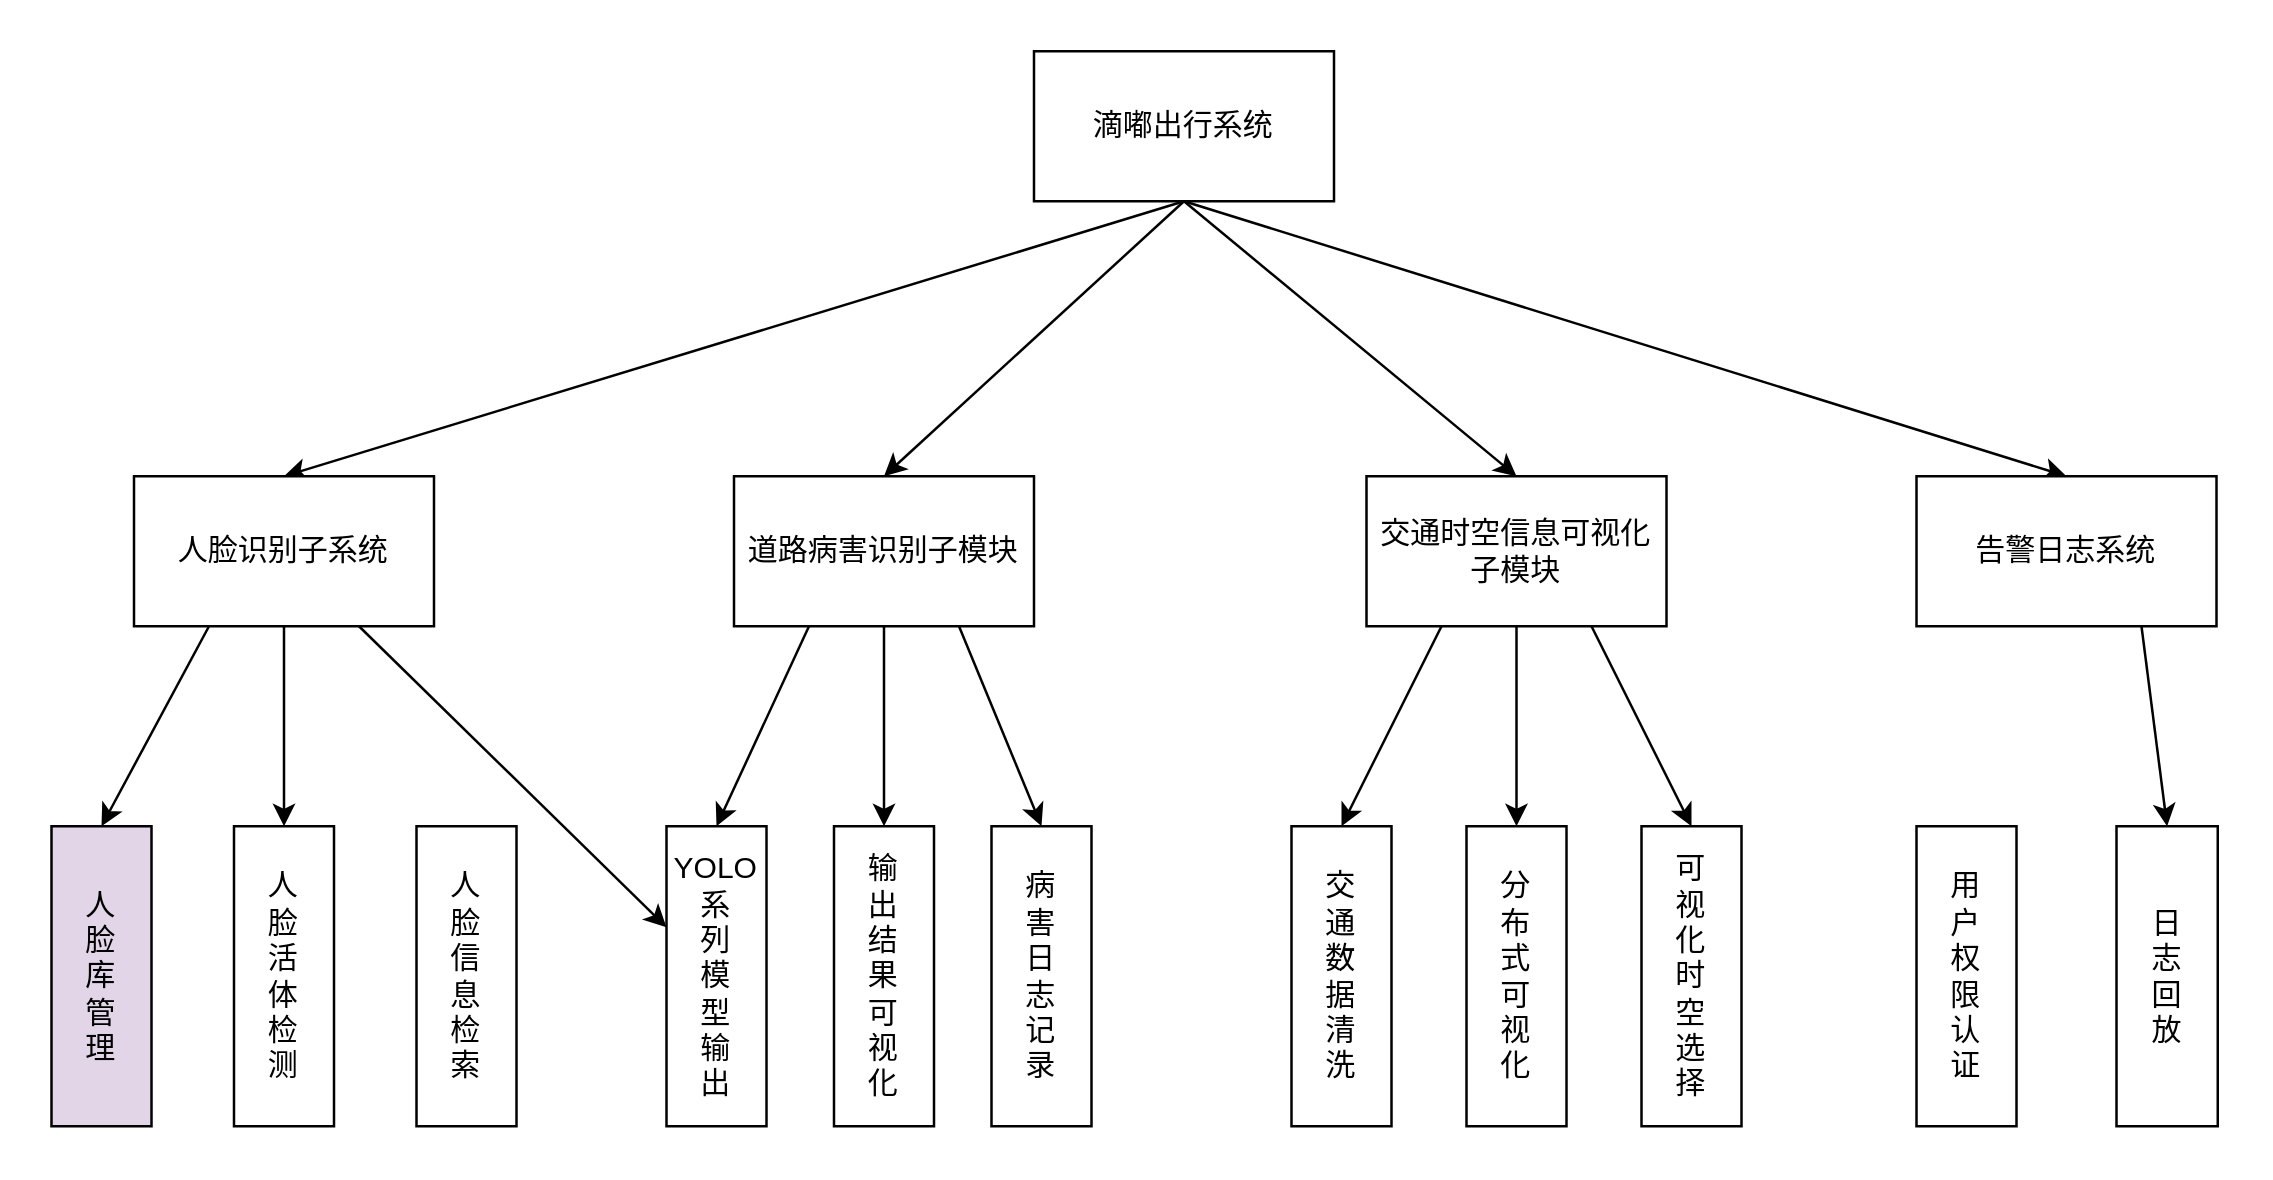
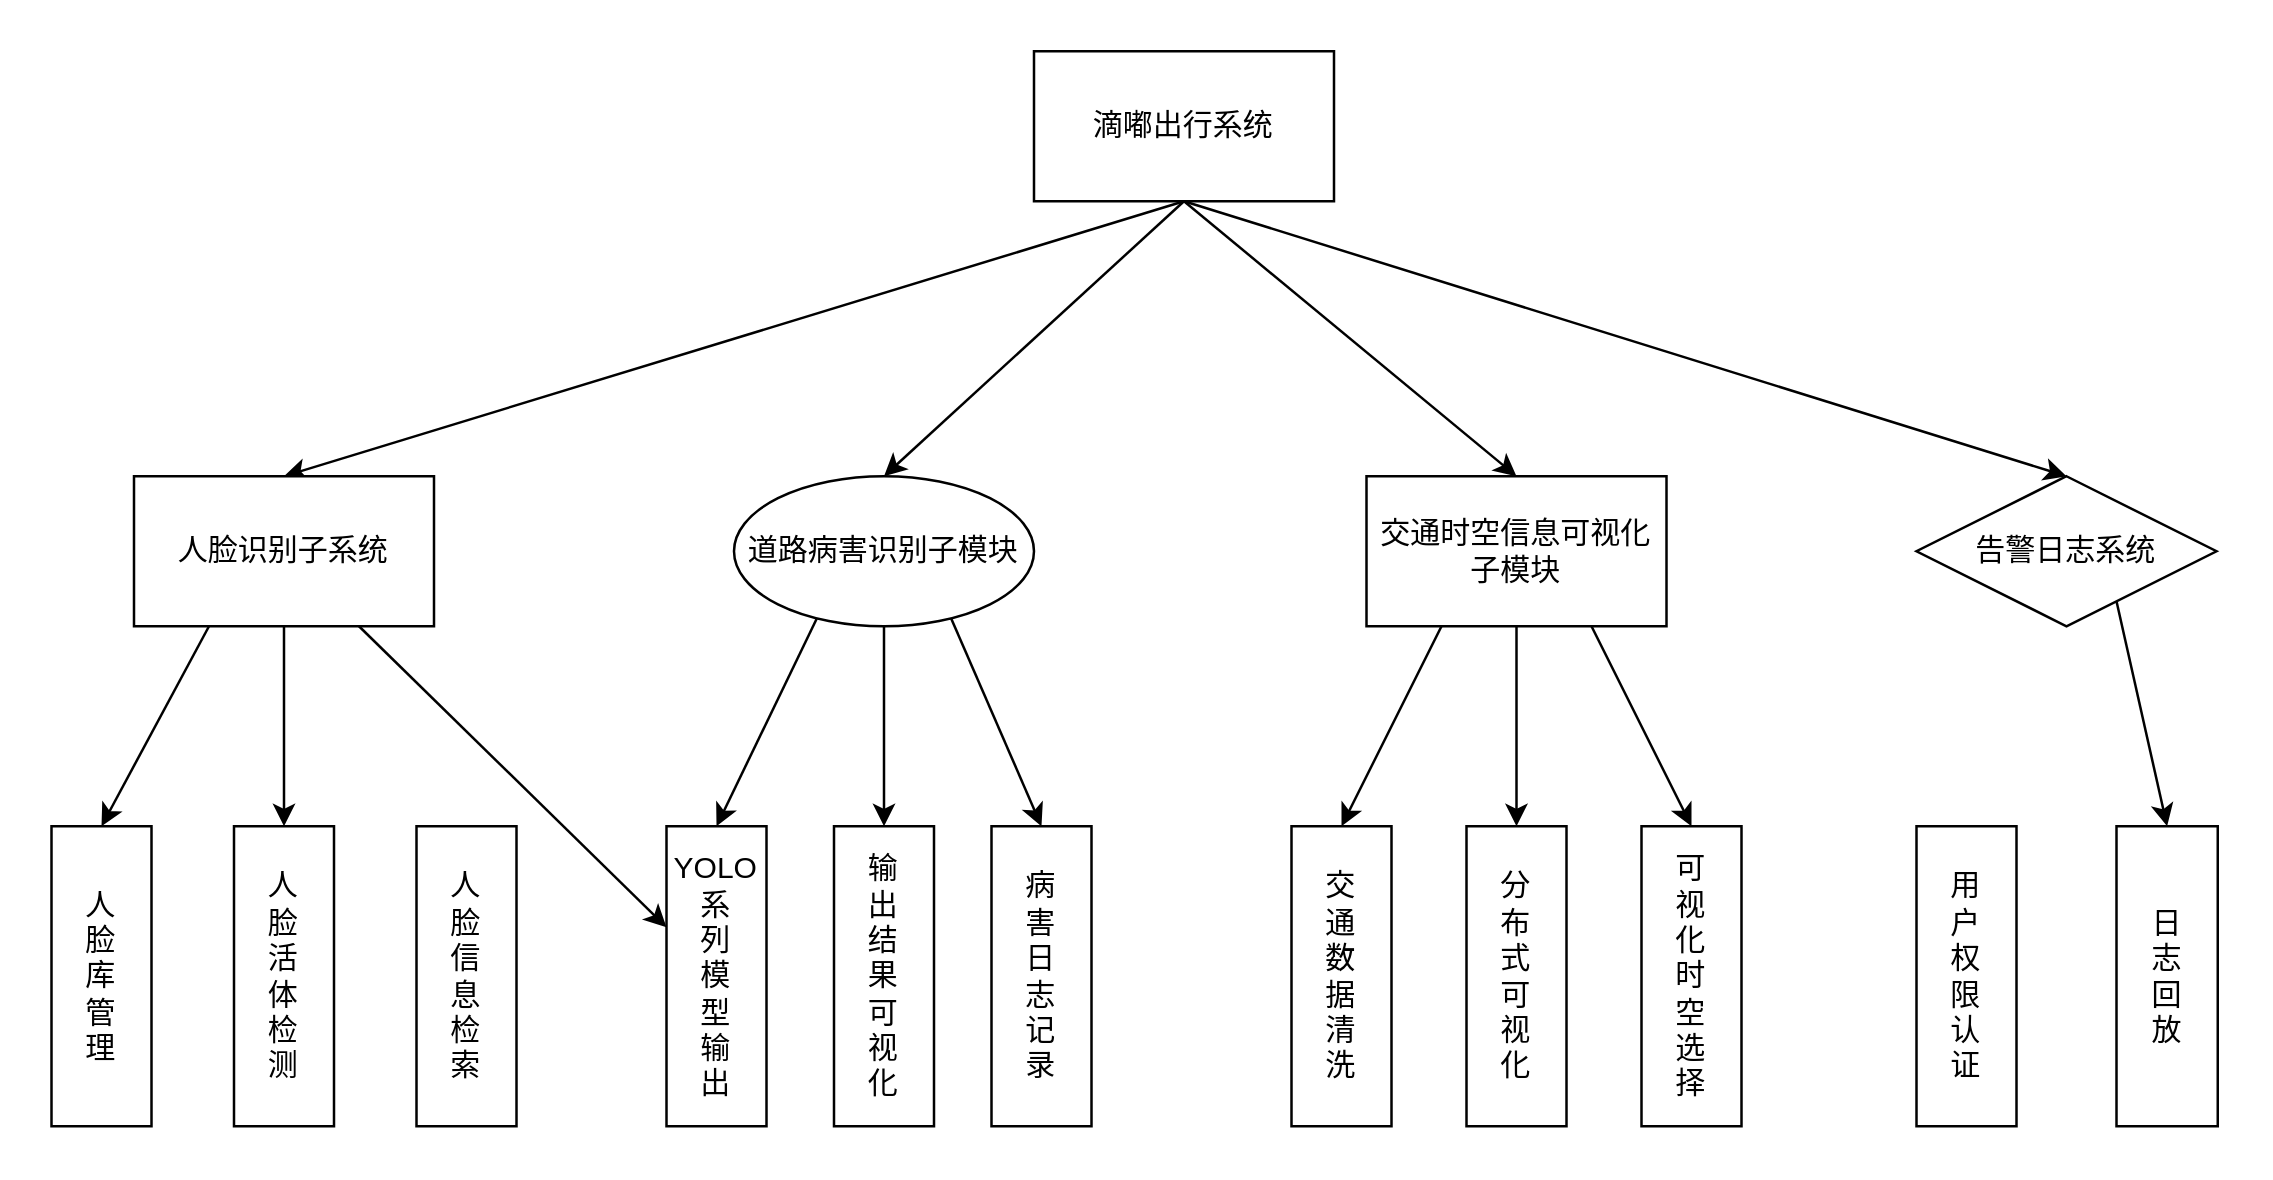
node "道路病害识别子模块": shape rectangle -> ellipse
node "告警日志系统": shape rectangle -> diamond
node "人 脸 库 管 理": fillcolor #e1d5e7 -> #ffffff
